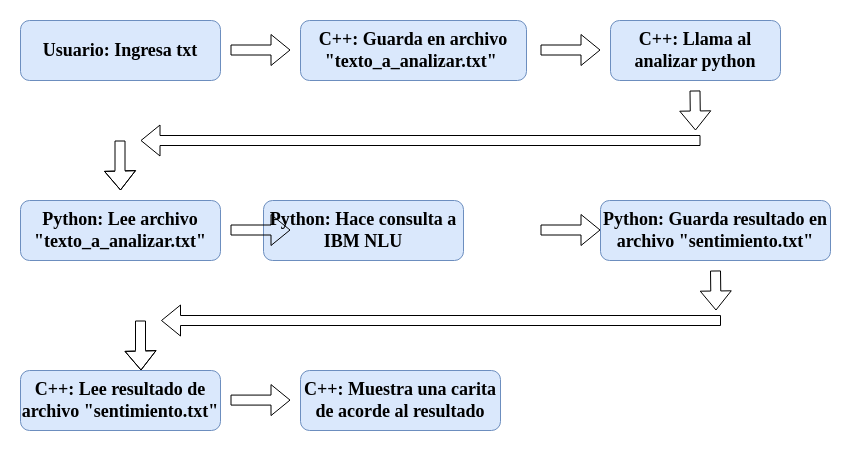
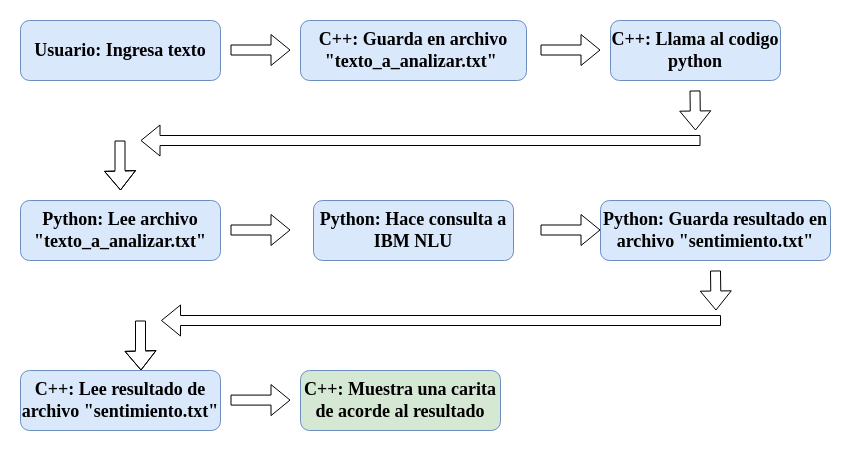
node "Usuario: Ingresa txt": label "Usuario: Ingresa txt" -> "Usuario: Ingresa texto"
node "C++: Llama al analizar python": label "C++: Llama al analizar python" -> "C++: Llama al codigo python"
node "Python: Hace consulta a IBM NLU": moved (364, 231) -> (414, 231)
node "C++: Muestra una carita de acorde al resultado": fillcolor #dae8fc -> #d5e8d4
